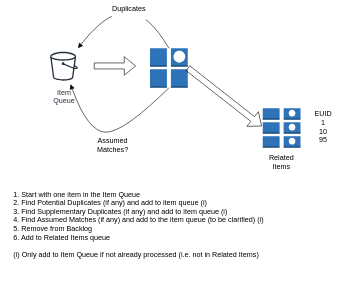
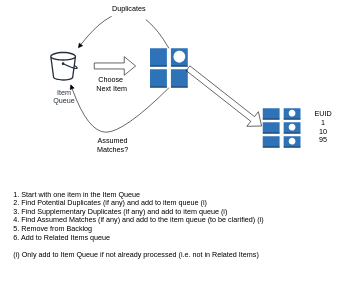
node "Choose Next Item": added
node "Related Items": removed
